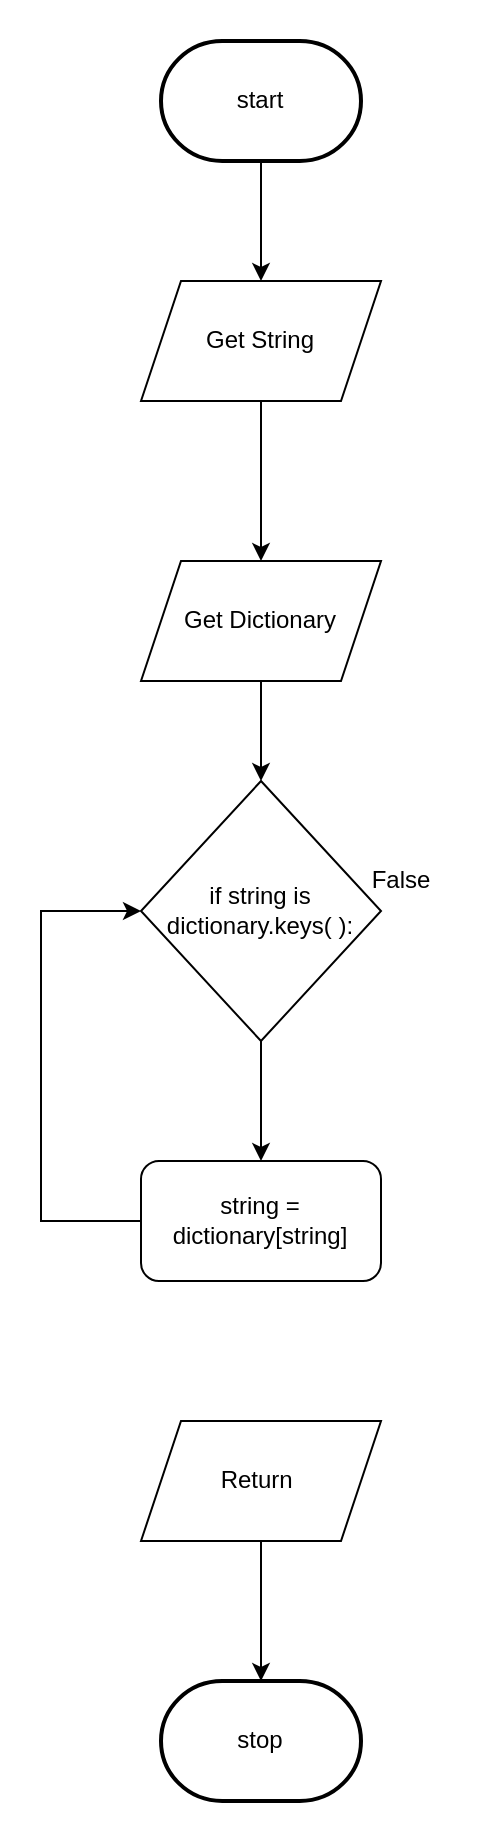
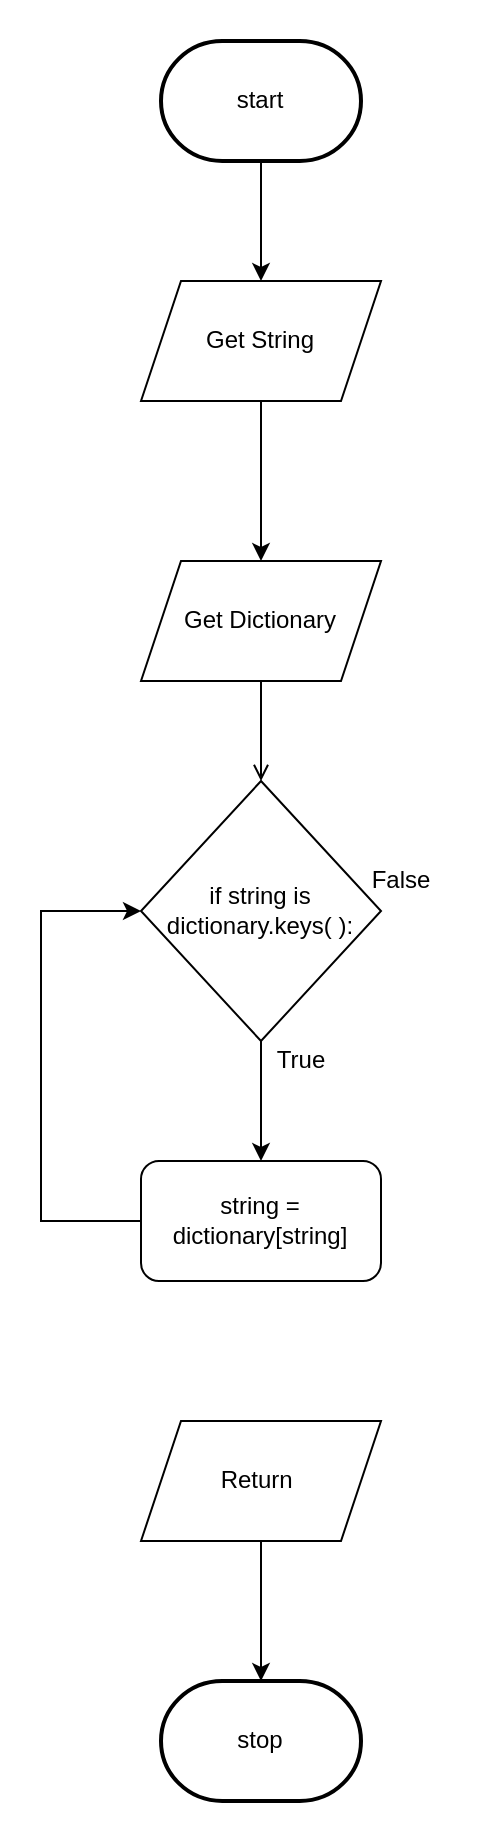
edge "Get Dictionary" -> "if string is dictionary.keys( ):": arrowhead classic -> open
node "True": added
